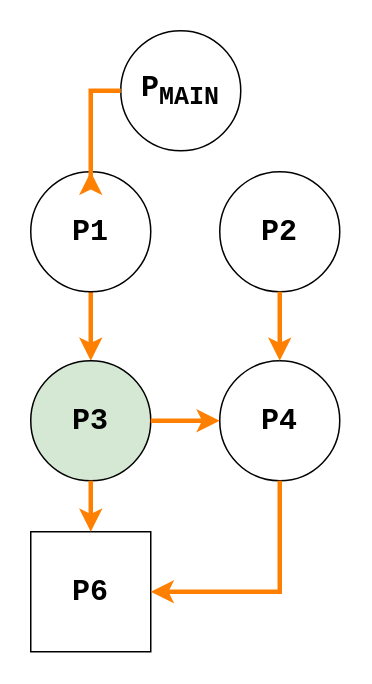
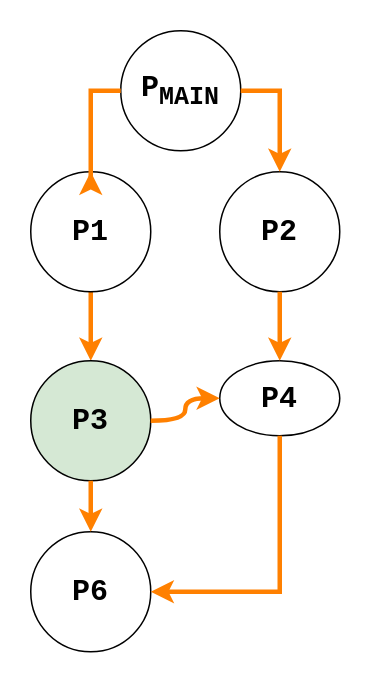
edge "PMAIN" -> "P2": added
node "P4": size 120x120 -> 120x75
node "P6": shape rectangle -> ellipse
